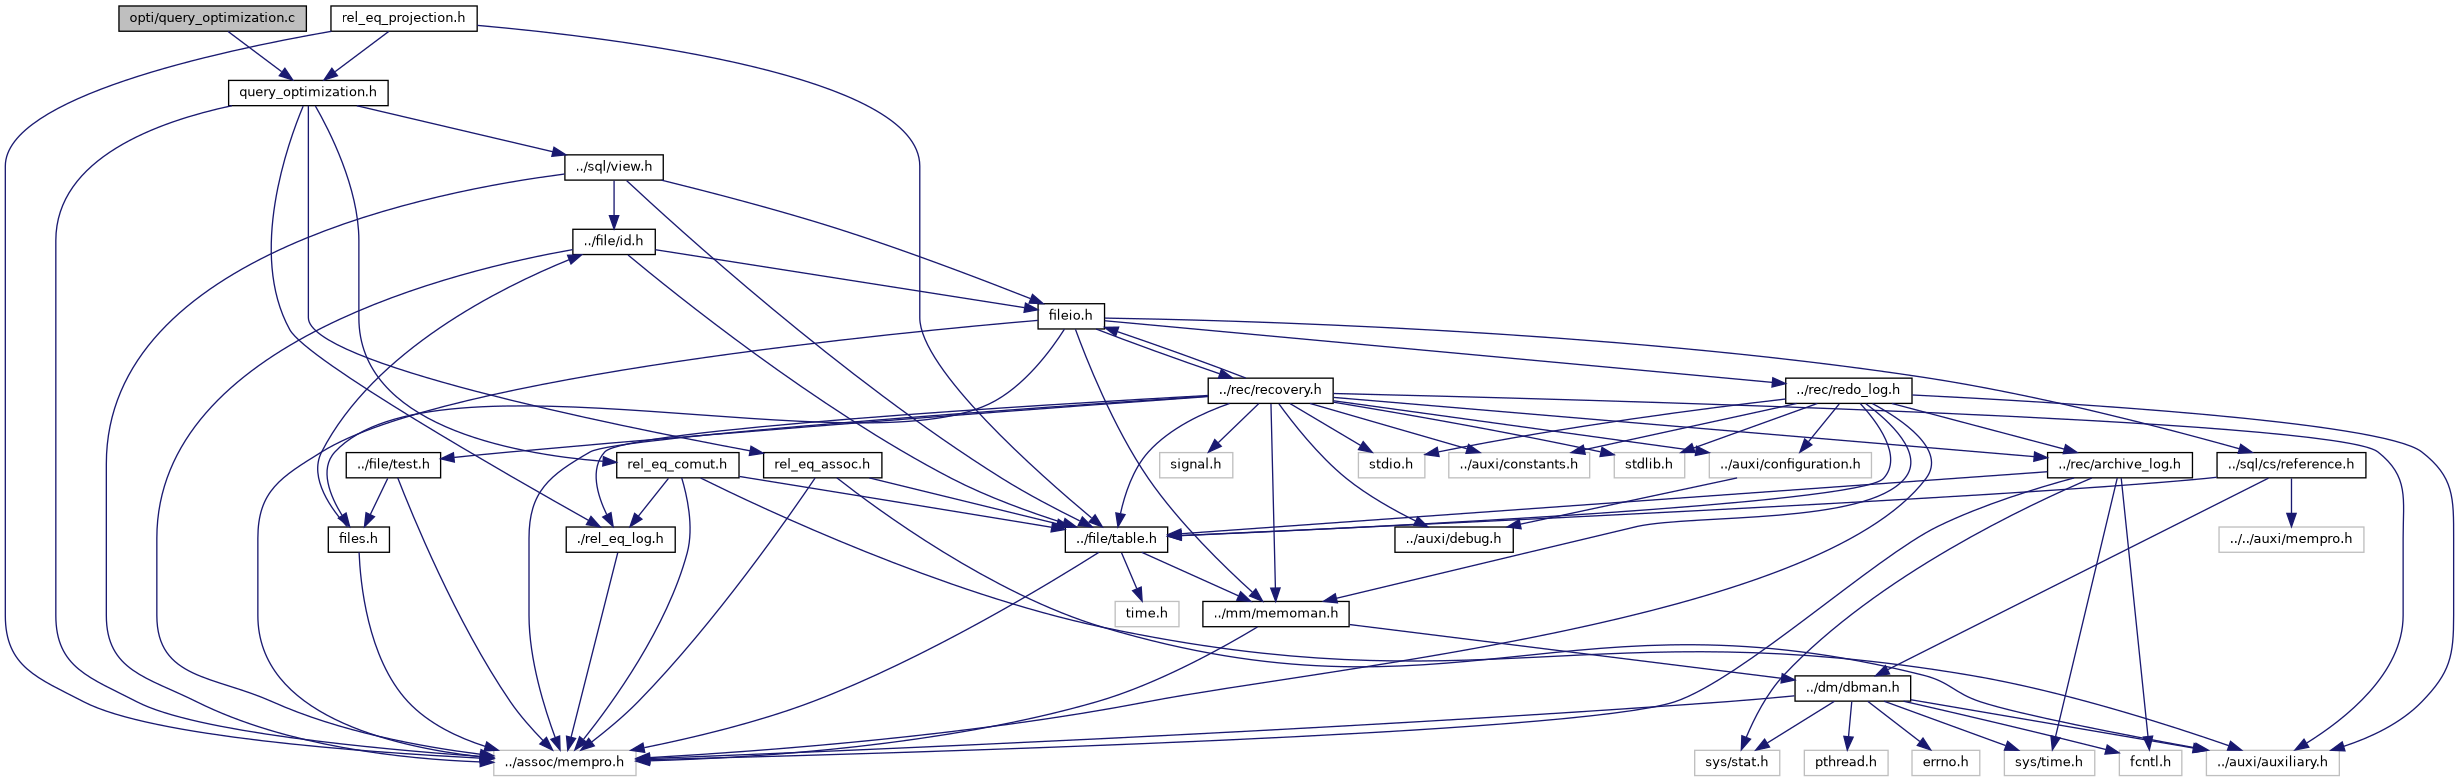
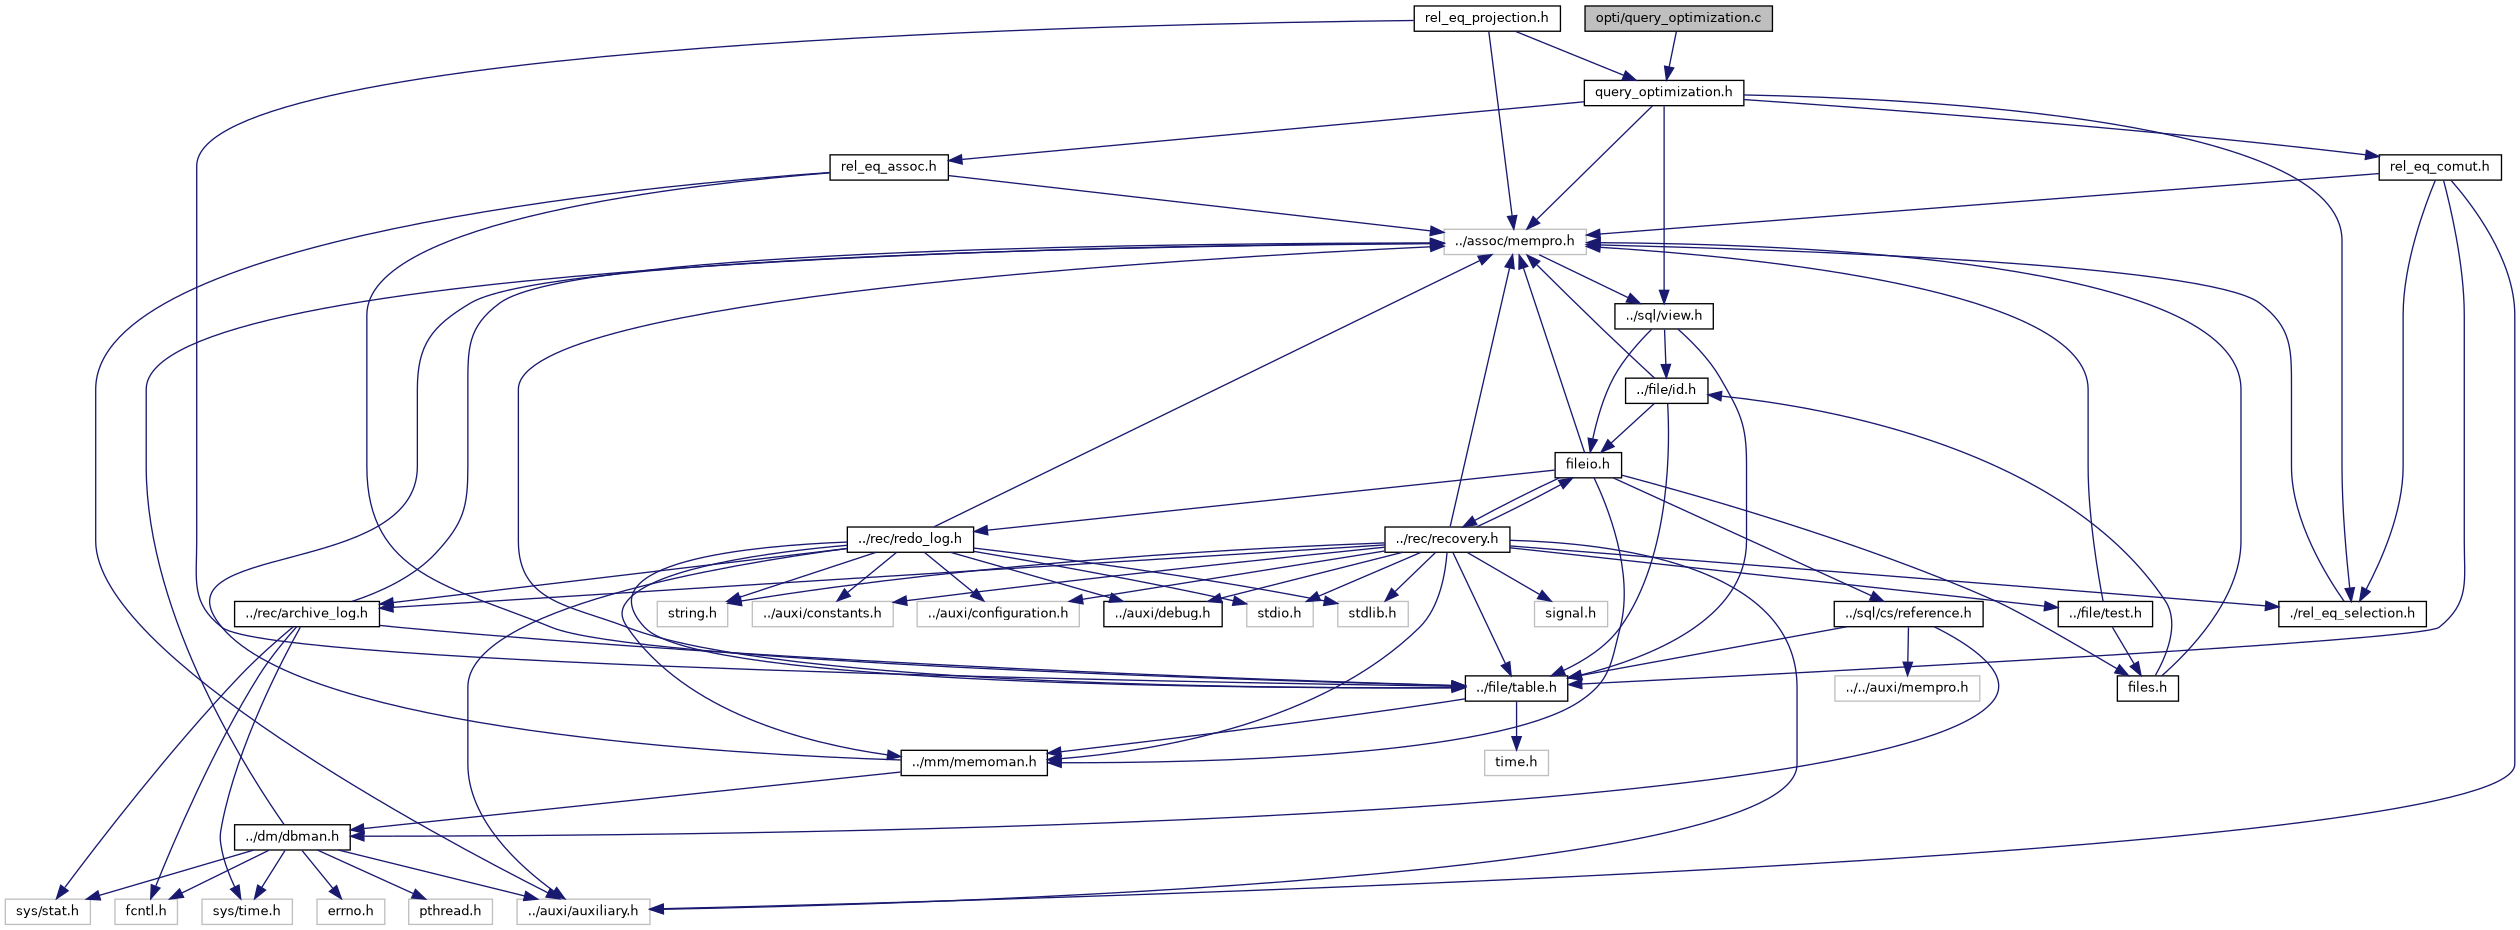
edge "../sql/view.h" -> "../assoc/mempro.h": reversed
edge "../auxi/configuration.h" -> "../auxi/debug.h": now "../rec/redo_log.h" -> "../auxi/debug.h"
node "./rel_eq_log.h": label "./rel_eq_log.h" -> "./rel_eq_selection.h"
node "string.h": added
